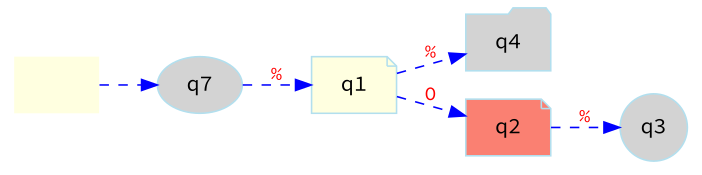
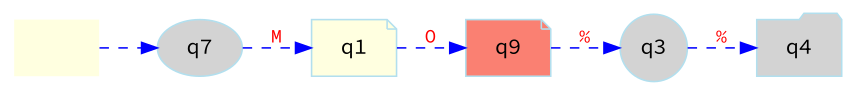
edge "q1" -> "q4": now "q3" -> "q4"
edge "q7" -> "q1": label "%" -> "M"
node "q2": label "q2" -> "q9"
